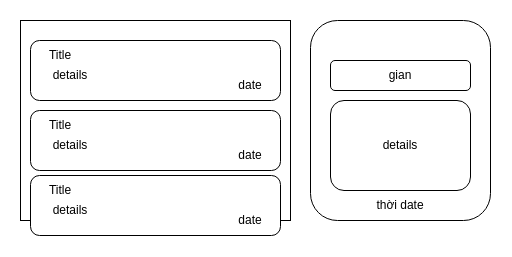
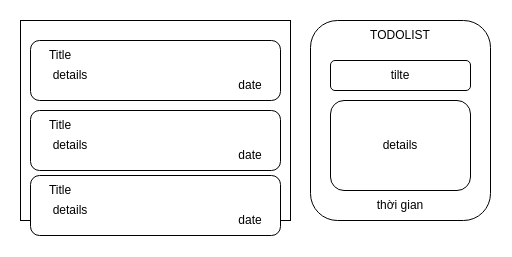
node "TODOLIST": added
node "gian": label "gian" -> "tilte"
node "thời date": label "thời date" -> "thời gian"
